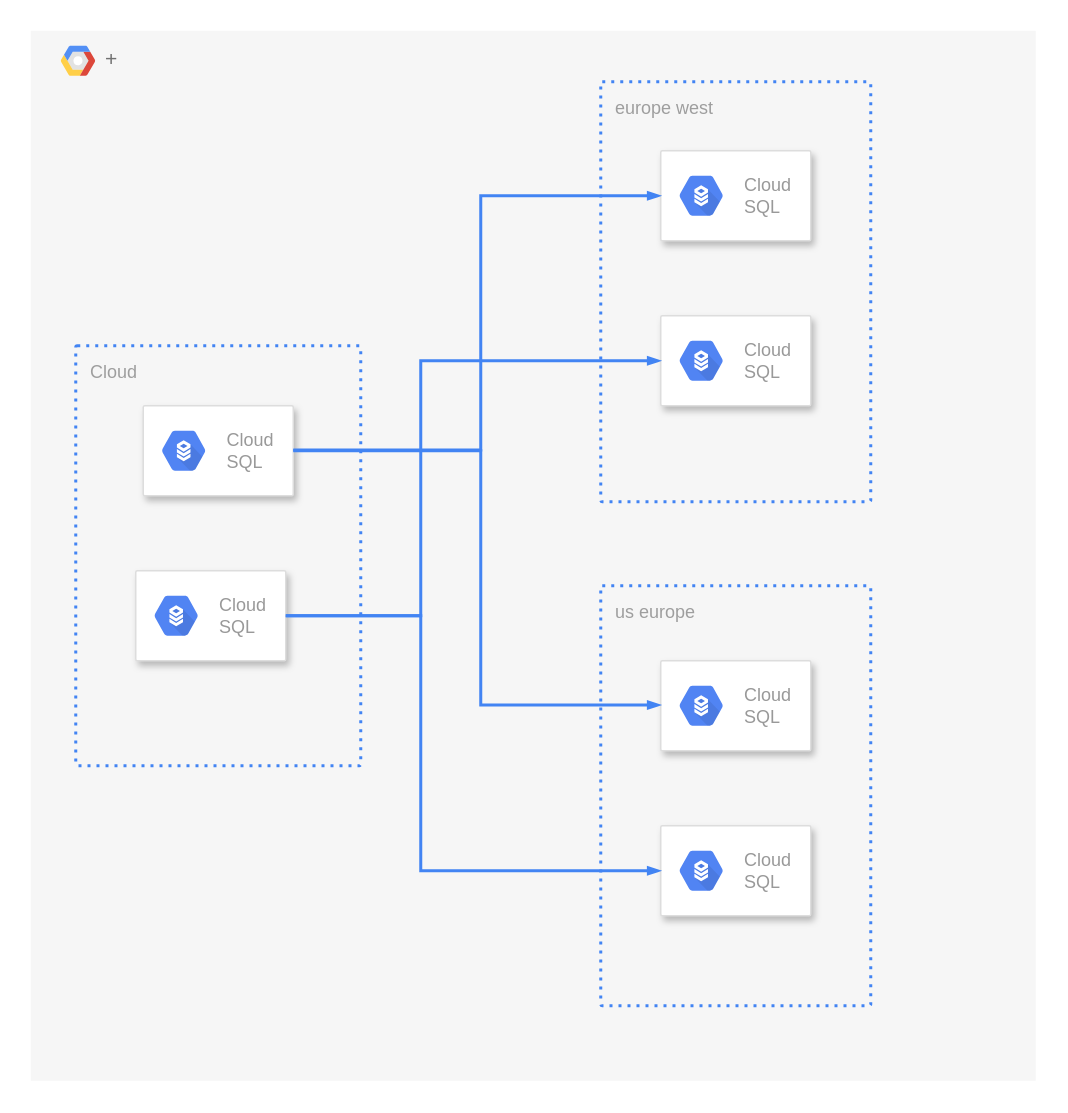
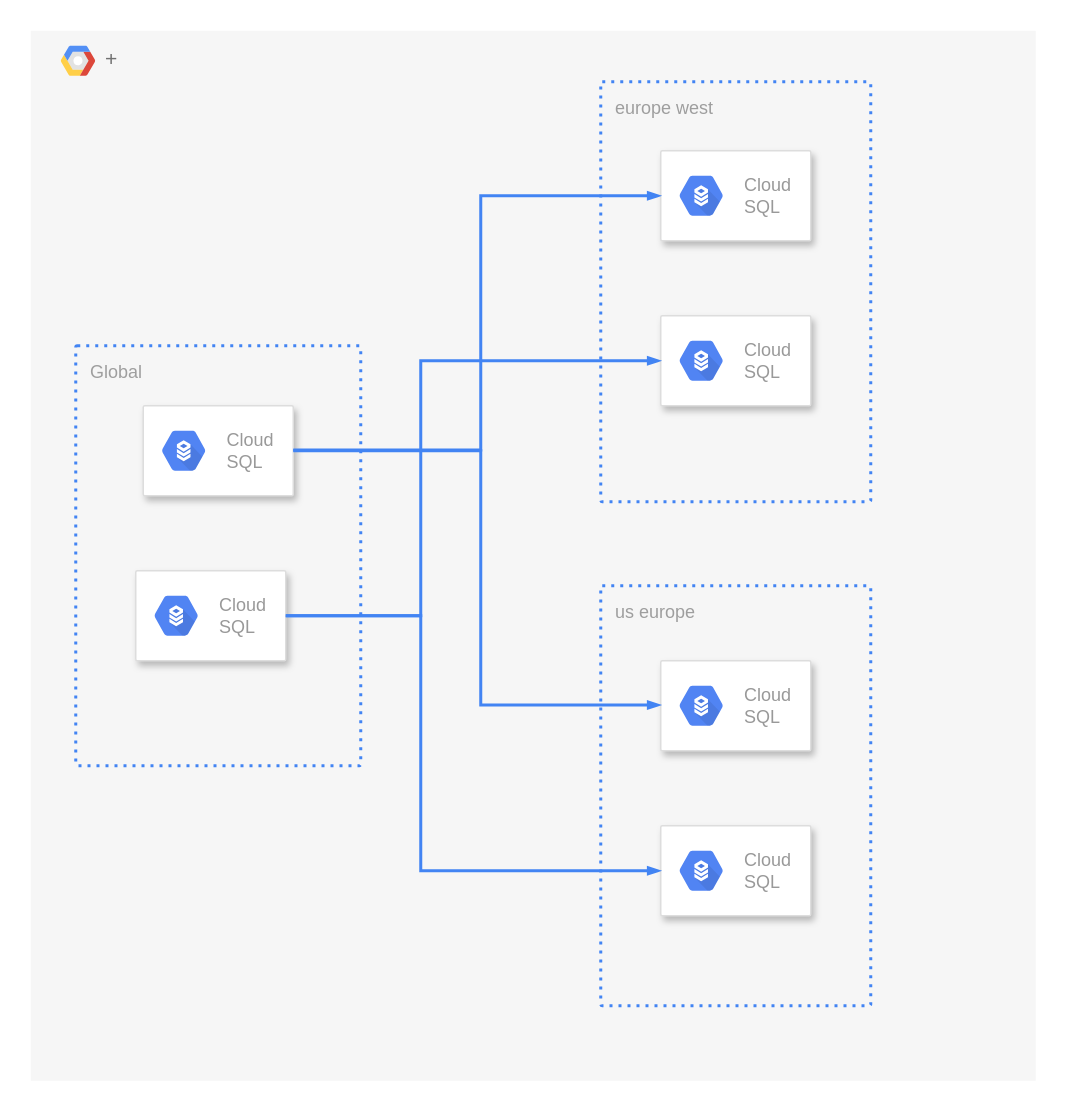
node "Cloud": label "Cloud" -> "Global"
